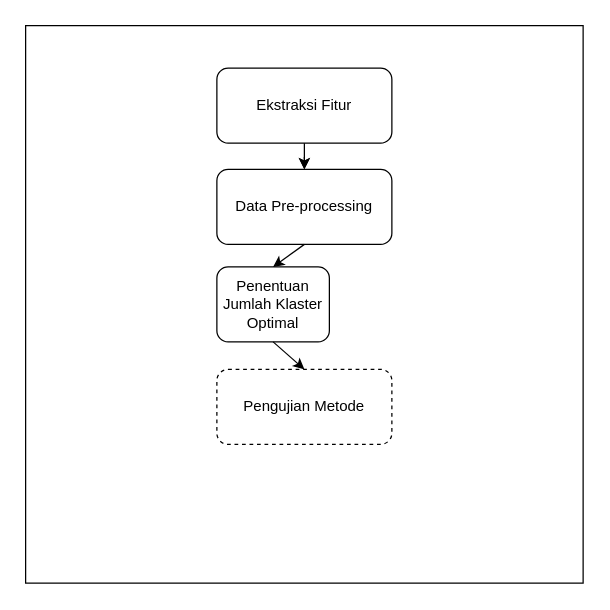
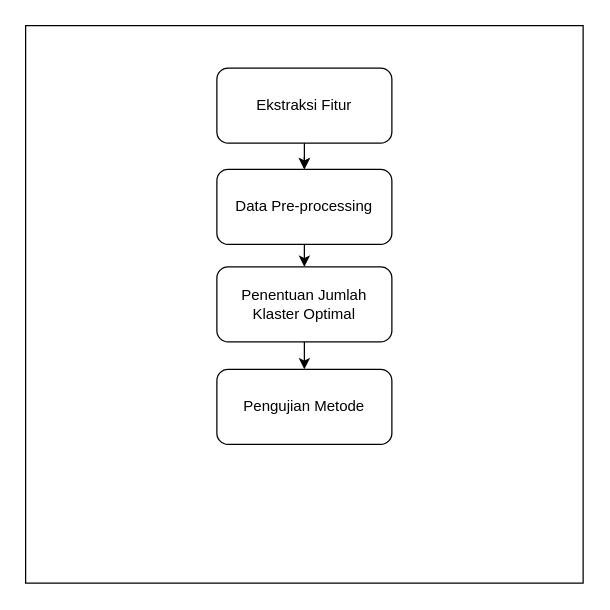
node "Penentuan Jumlah Klaster Optimal": size 113x75 -> 175x75
node "Pengujian Metode": style dashed -> solid
